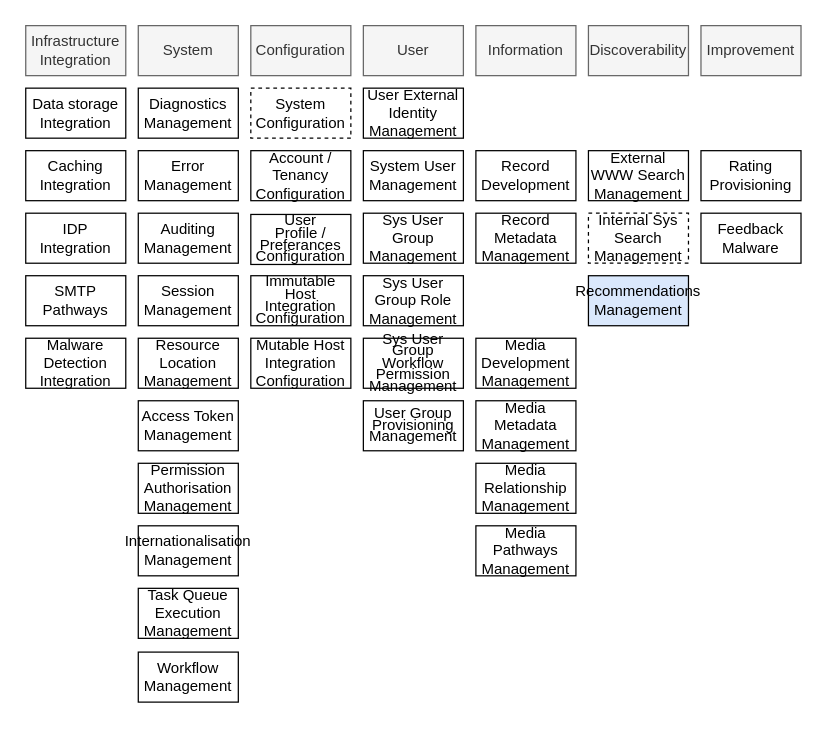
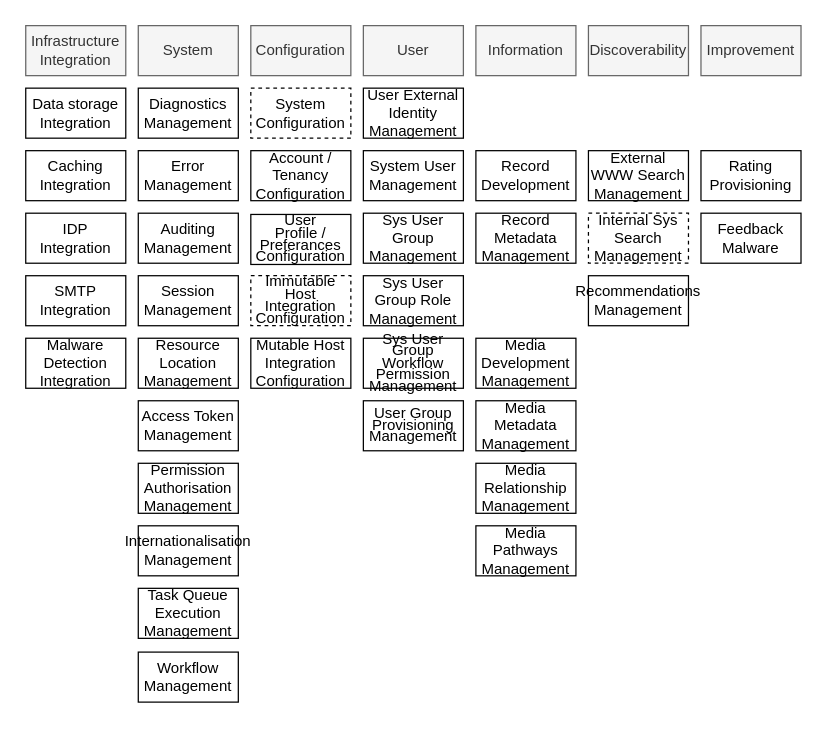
node "SMTP Pathways": label "SMTP Pathways" -> "SMTP Integration"
node "Immutable Host Integration Configuration": style solid -> dashed
node "Recommendations Management": fillcolor #dae8fc -> #ffffff
